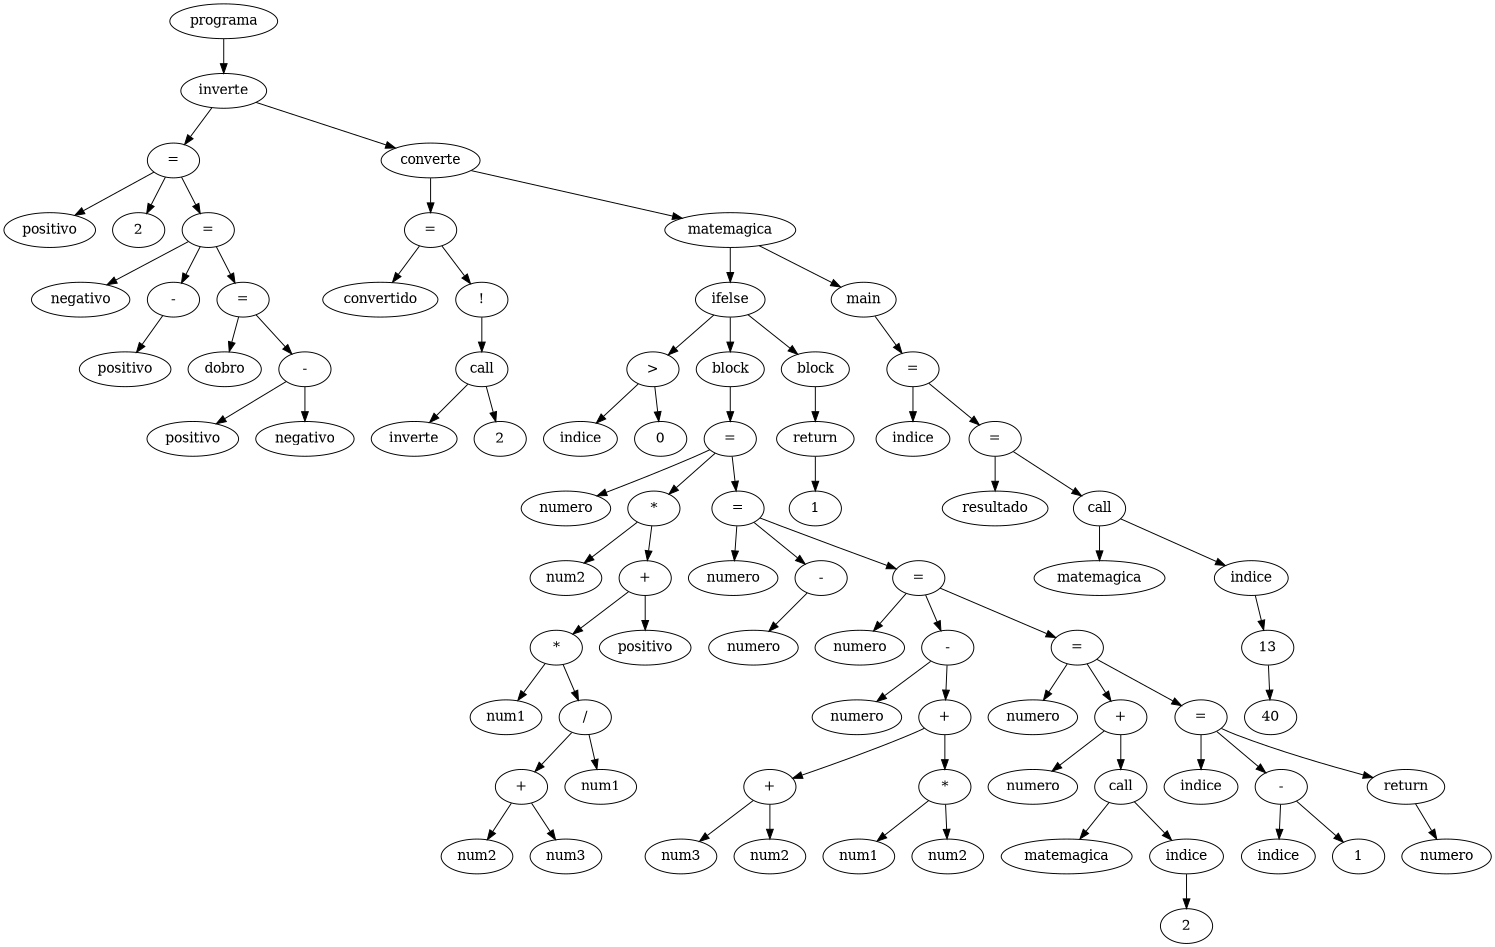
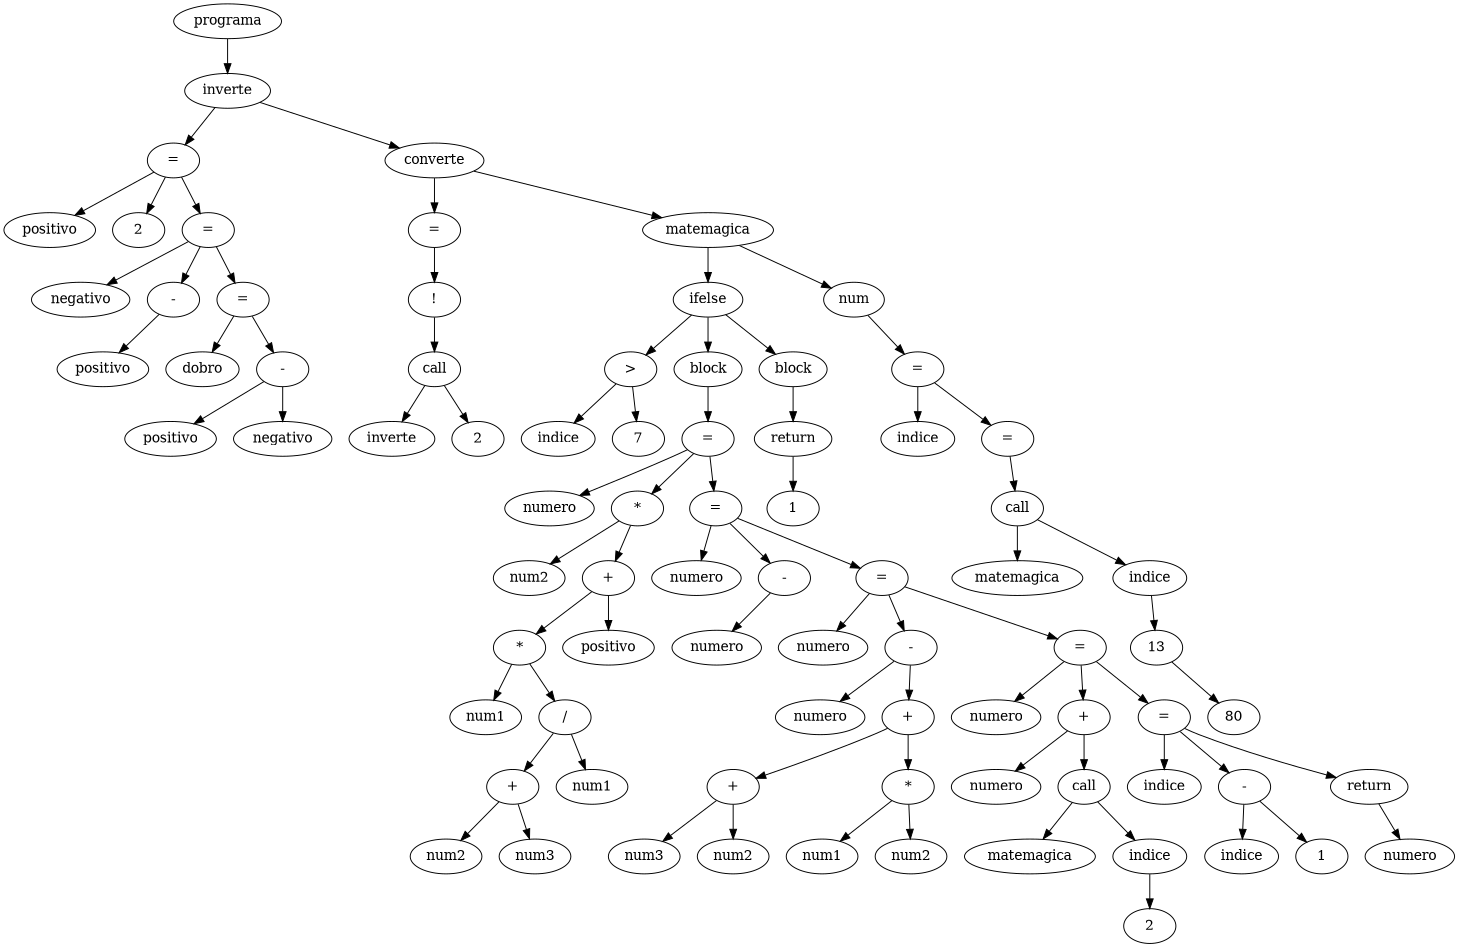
node "convertido": removed
node "main": label "main" -> "num"
node "0": label "0" -> "7"
node "resultado": removed
node "40": label "40" -> "80"
